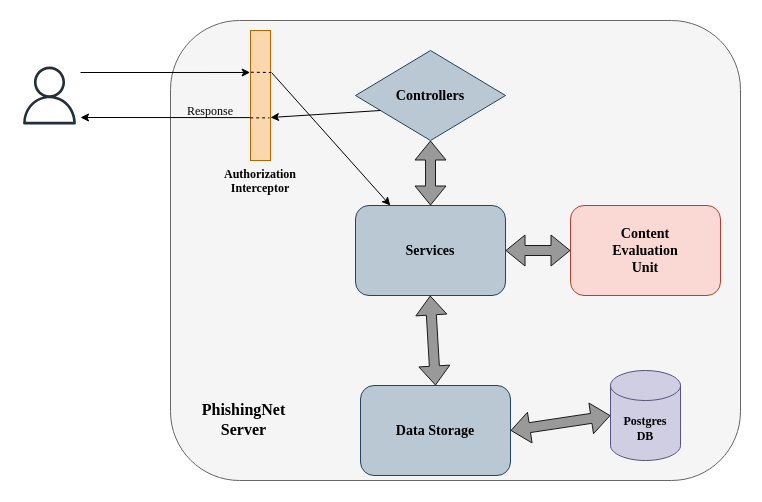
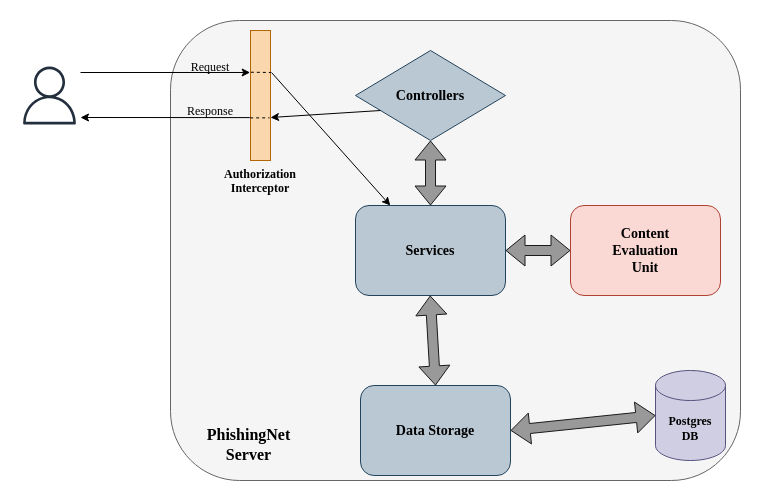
node "Request": added
node "Postgres DB": moved (646, 416) -> (691, 416)
node "PhishingNet Server": moved (244, 419) -> (249, 444)
